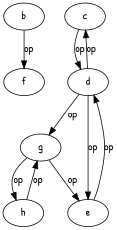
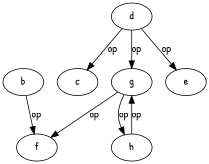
edge "c" -> "d": removed, label "op"
edge "e" -> "d": removed, label "op"
edge "g" -> "e": now "g" -> "f"
